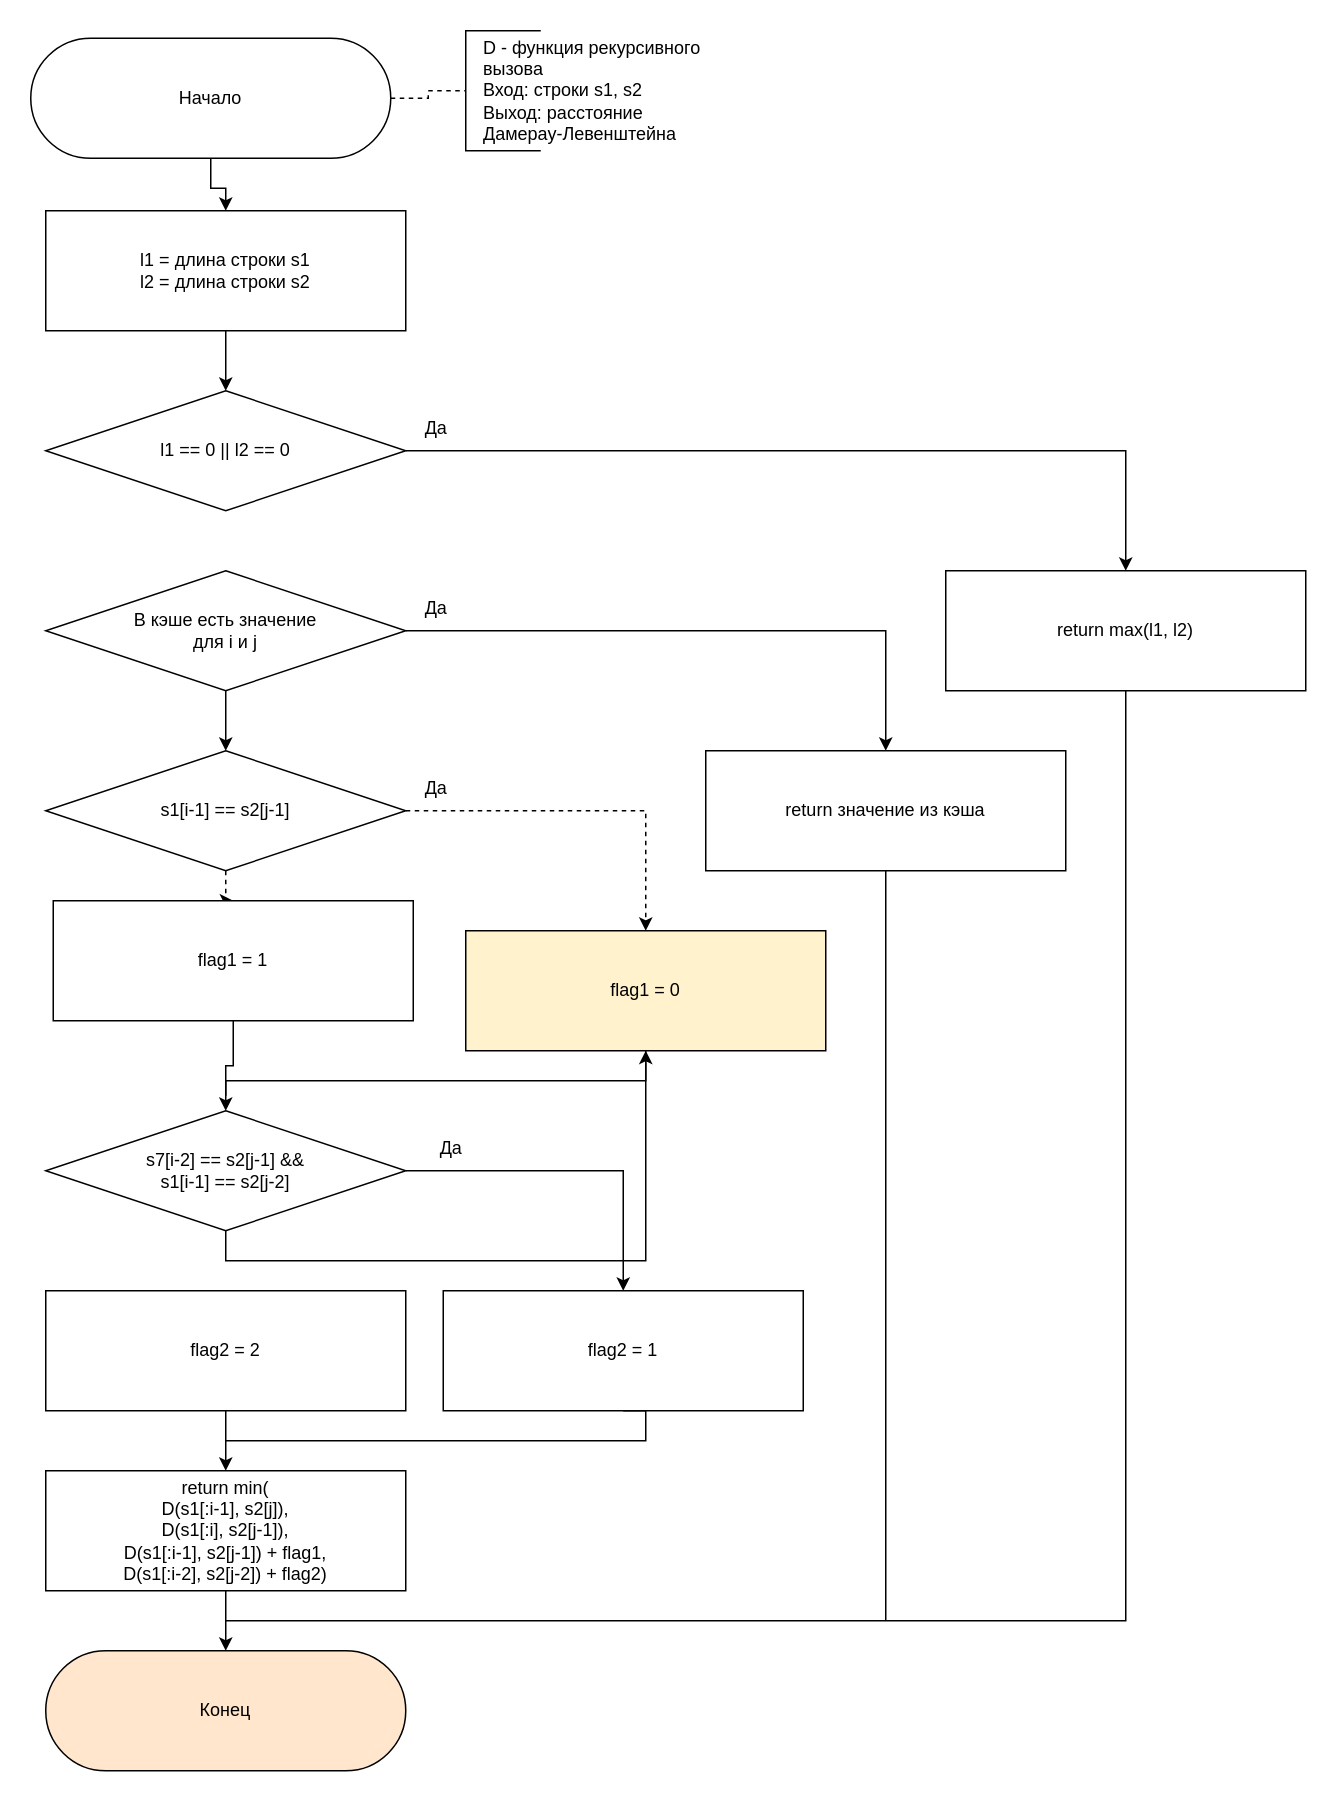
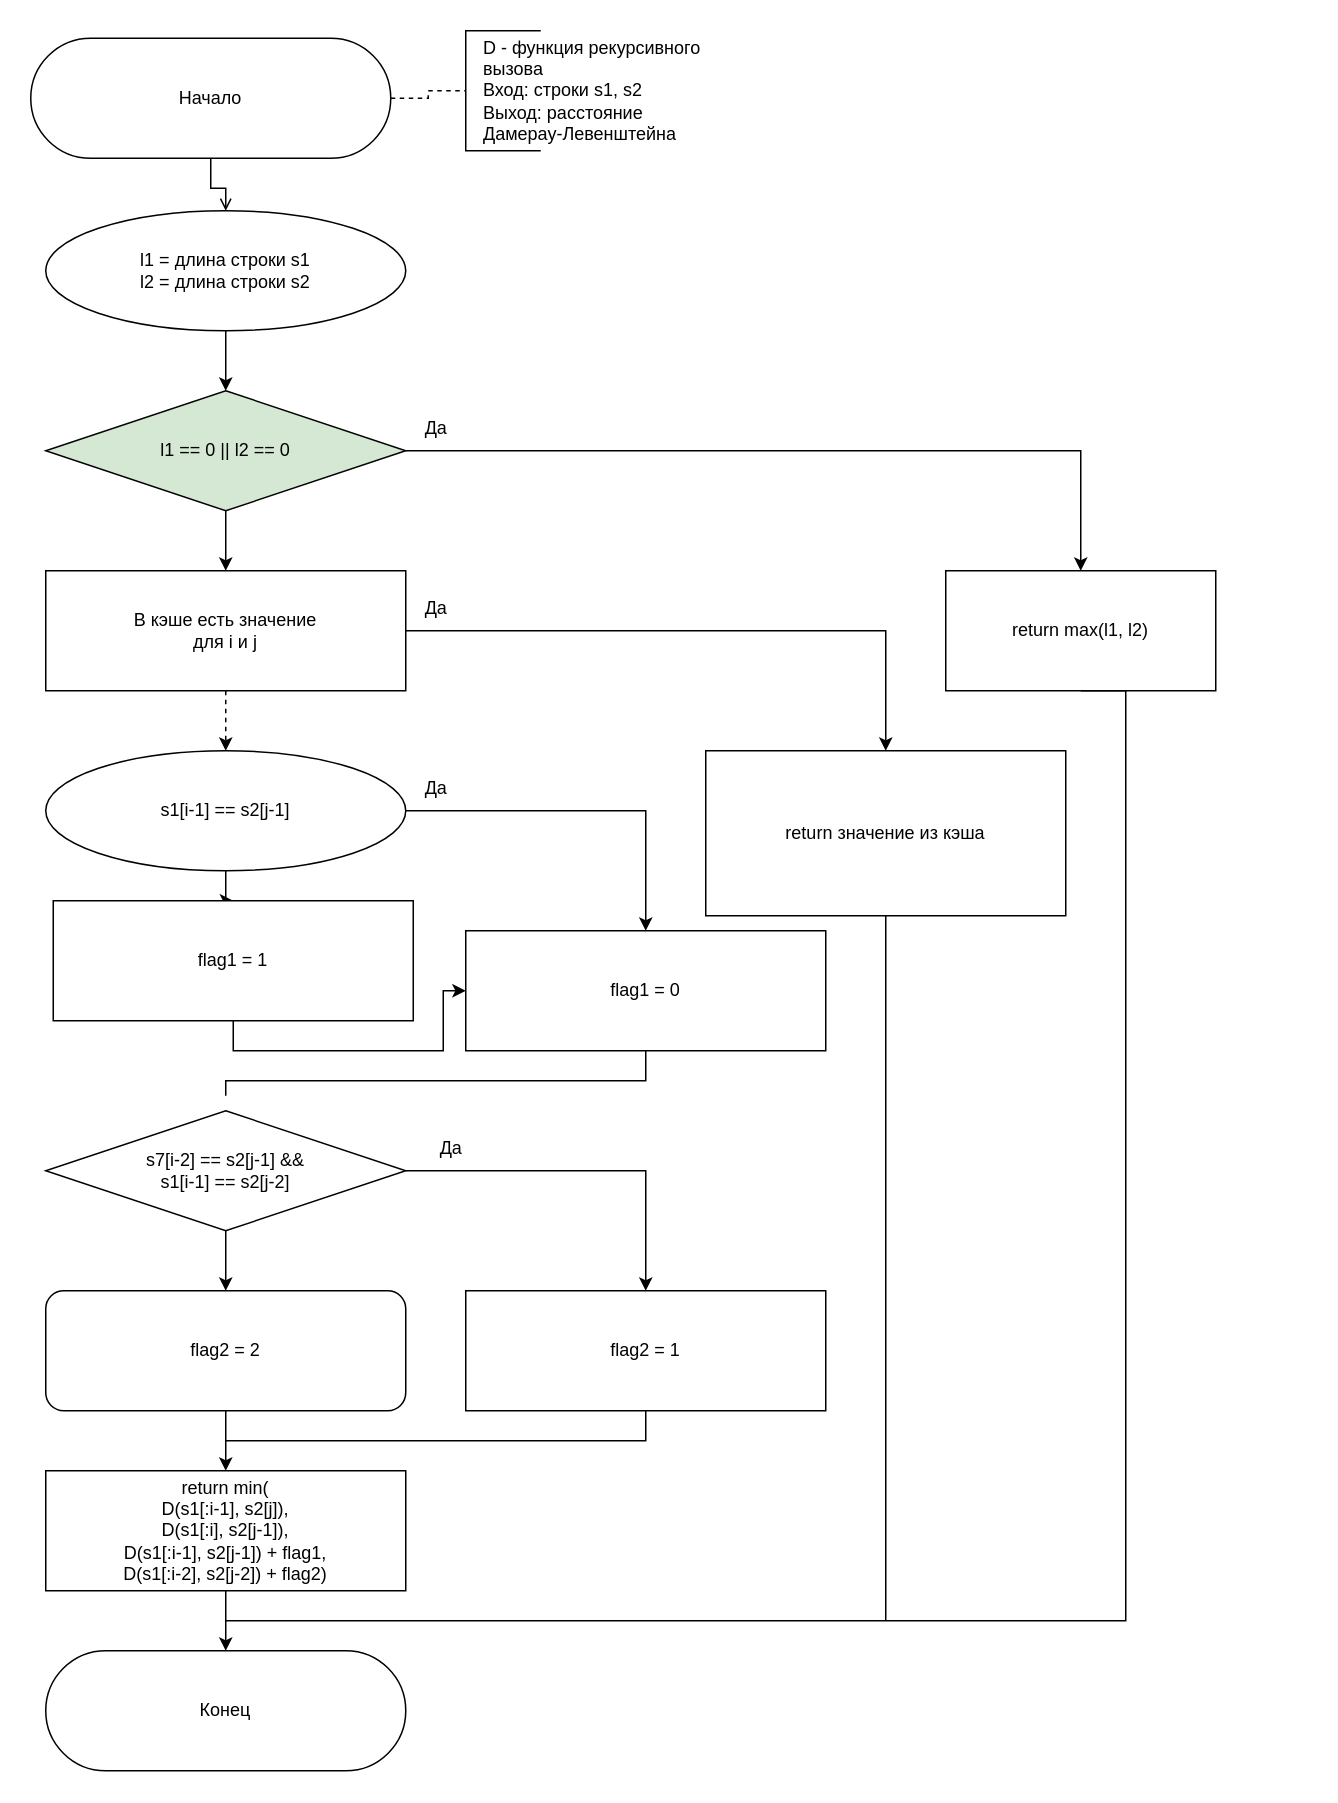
edge "Начало" -> "l1 = длина строки s1 l2 = длина строки s2": arrowhead classic -> open
node "l1 = длина строки s1 l2 = длина строки s2": shape rectangle -> ellipse
node "l1 == 0 || l2 == 0": fillcolor #ffffff -> #d5e8d4
edge "l1 == 0 || l2 == 0" -> "В кэше есть значение для i и j": added
node "В кэше есть значение для i и j": shape diamond -> rectangle
node "return max(l1, l2)": size 360x120 -> 270x120
edge "В кэше есть значение для i и j" -> "s1[i-1] == s2[j-1]": style solid -> dashed
node "s1[i-1] == s2[j-1]": shape diamond -> ellipse
edge "s1[i-1] == s2[j-1]" -> "flag1 = 0": style dashed -> solid
node "return значение из кэша": size 360x120 -> 360x165
edge "s1[i-1] == s2[j-1]" -> "flag1 = 1": style dashed -> solid
node "flag1 = 0": fillcolor #fff2cc -> #ffffff
edge "flag1 = 1" -> "s7[i-2] == s2[j-1] && s1[i-1] == s2[j-2]": now "flag1 = 1" -> "flag1 = 0"
edge "s7[i-2] == s2[j-1] && s1[i-1] == s2[j-2]" -> "flag1 = 0": now "s7[i-2] == s2[j-1] && s1[i-1] == s2[j-2]" -> "flag2 = 2"
node "flag2 = 2": shape rectangle -> rounded rectangle
node "flag2 = 1": moved (623, 1351) -> (646, 1351)
node "Конец": fillcolor #ffe6cc -> #ffffff
